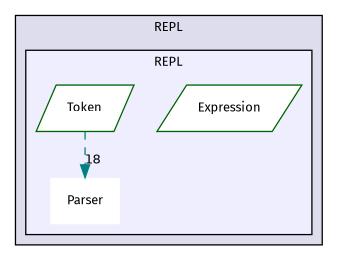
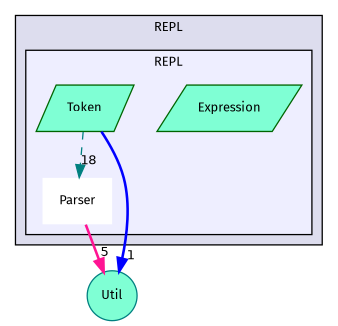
node "Token": fillcolor white -> aquamarine
node "Expression": fillcolor white -> aquamarine
node "Util": added
